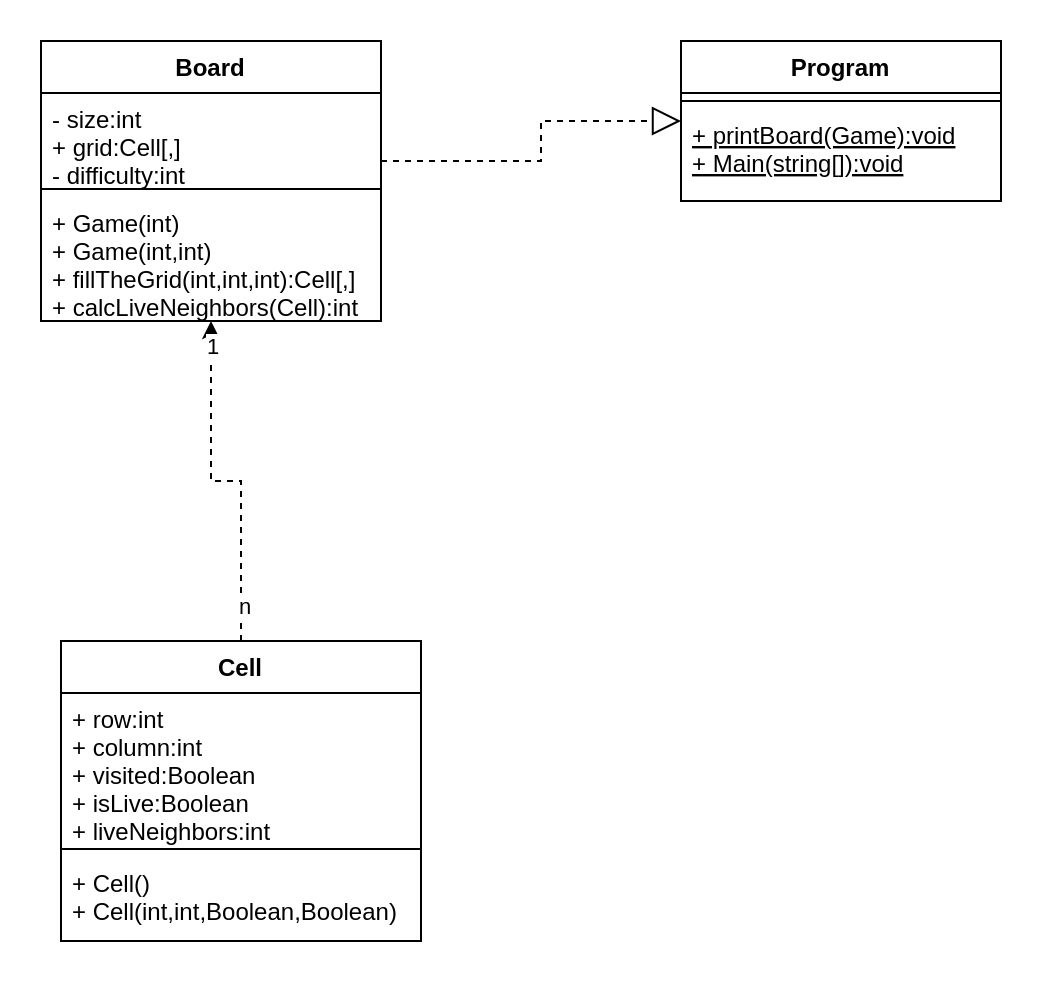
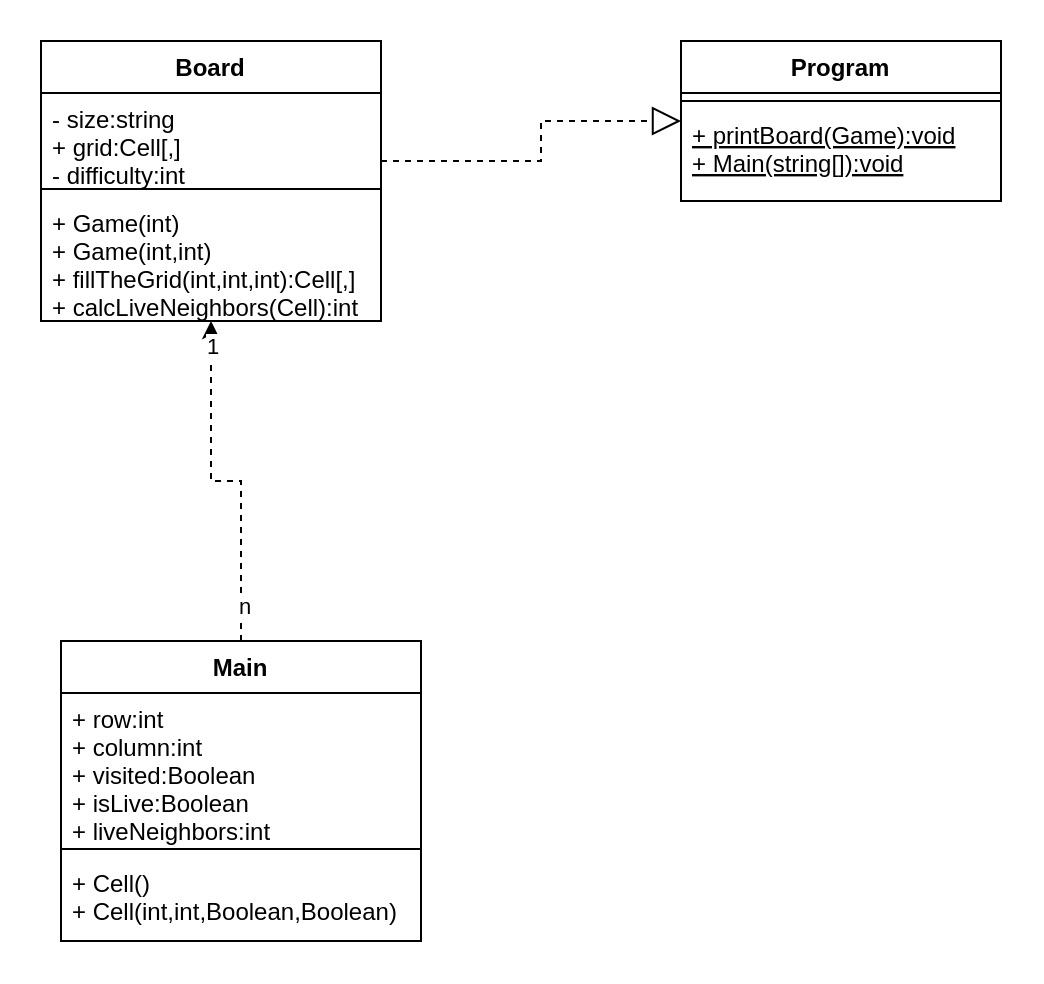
node "- size:int + grid:Cell[,] - difficulty:int": label "- size:int + grid:Cell[,] - difficulty:int" -> "- size:string + grid:Cell[,] - difficulty:int"
node "Cell": label "Cell" -> "Main"
